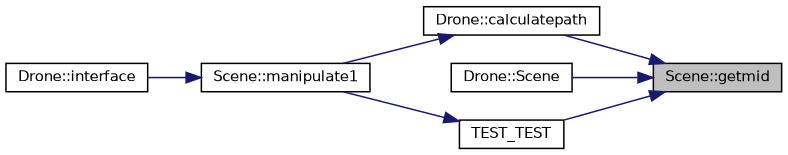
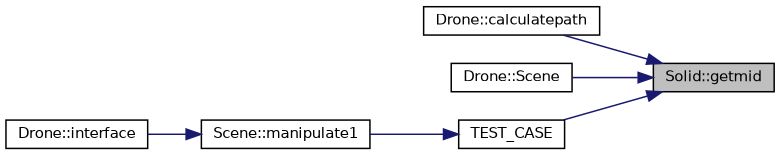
edge "Scene::manipulate1" -> "Drone::calculatepath": removed
node "Scene::getmid": label "Scene::getmid" -> "Solid::getmid"
node "TEST_TEST": label "TEST_TEST" -> "TEST_CASE"
